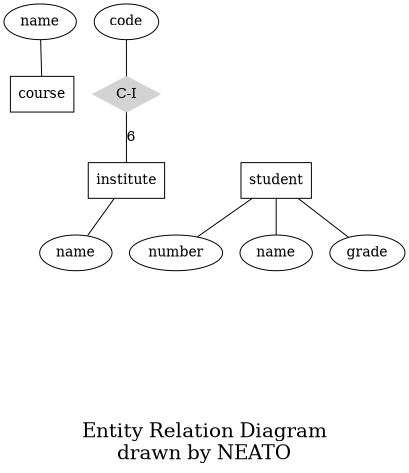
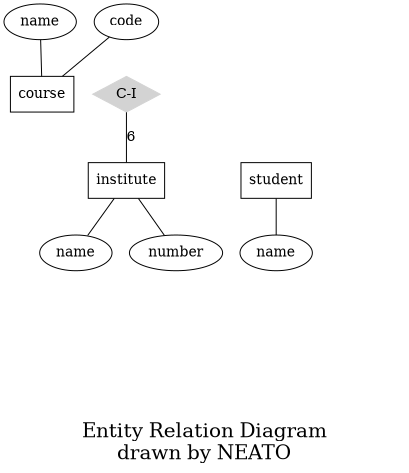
edge "code" -- "C-I": now "code" -- "course"
edge "student" -- "number": now "institute" -- "number"
node "grade": removed
